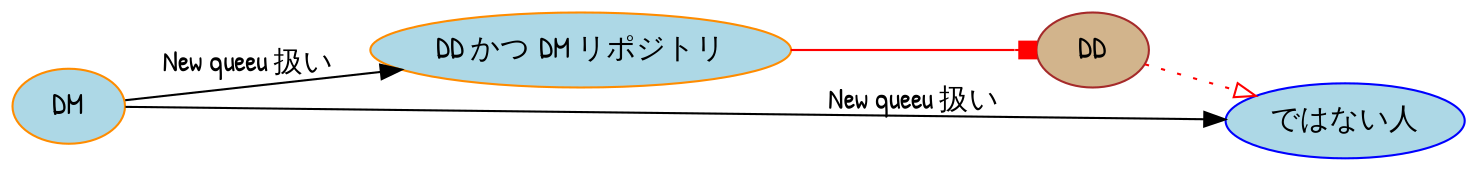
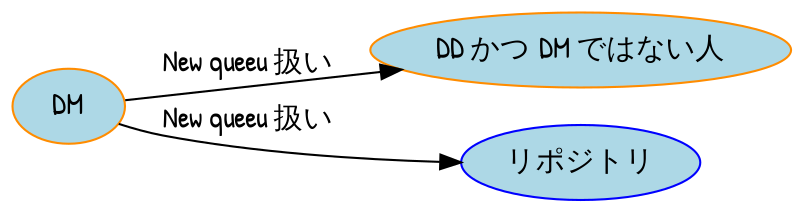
node "DD かつ DM リポジトリ": label "DD かつ DM リポジトリ" -> "DD かつ DM ではない人"
node "DD": removed
node "ではない人": label "ではない人" -> "リポジトリ"
